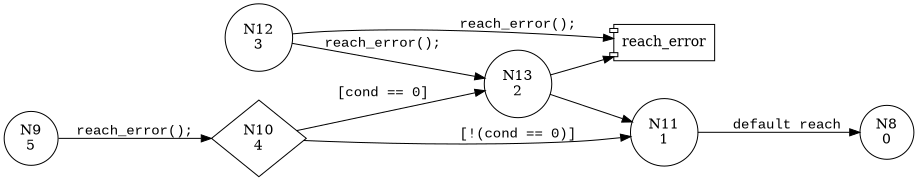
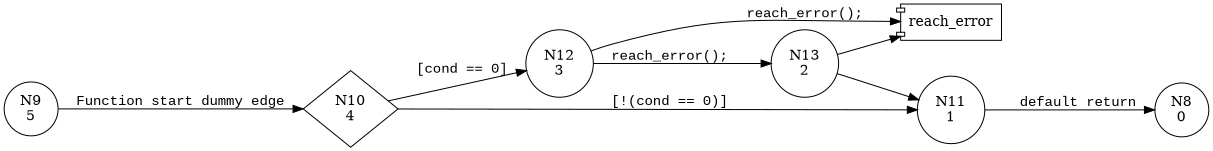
edge "N10 4" -> "N13 2": now "N10 4" -> "N12 3"
edge "N11 1" -> "N8 0": label "default reach" -> "default return"
edge "N9 5" -> "N10 4": label "reach_error();" -> "Function start dummy edge"
